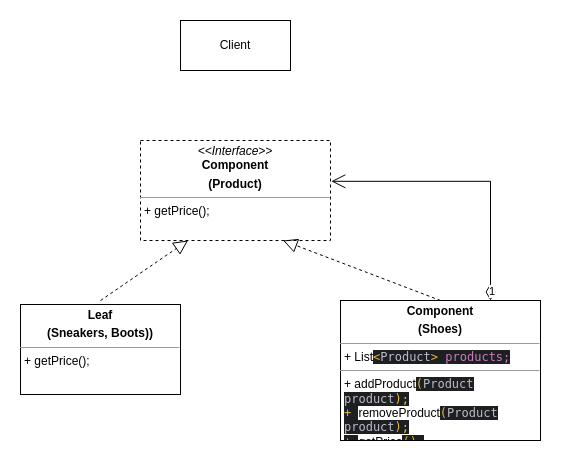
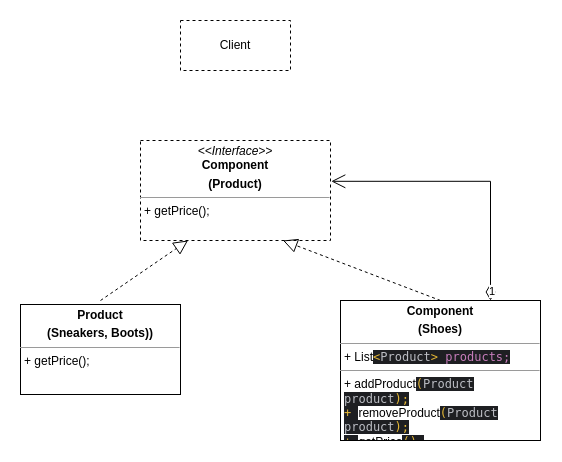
node "Client": style solid -> dashed
node "Leaf (Sneakers, Boots)) + getPrice();": label "Leaf (Sneakers, Boots)) + getPrice();" -> "Product (Sneakers, Boots)) + getPrice();"
